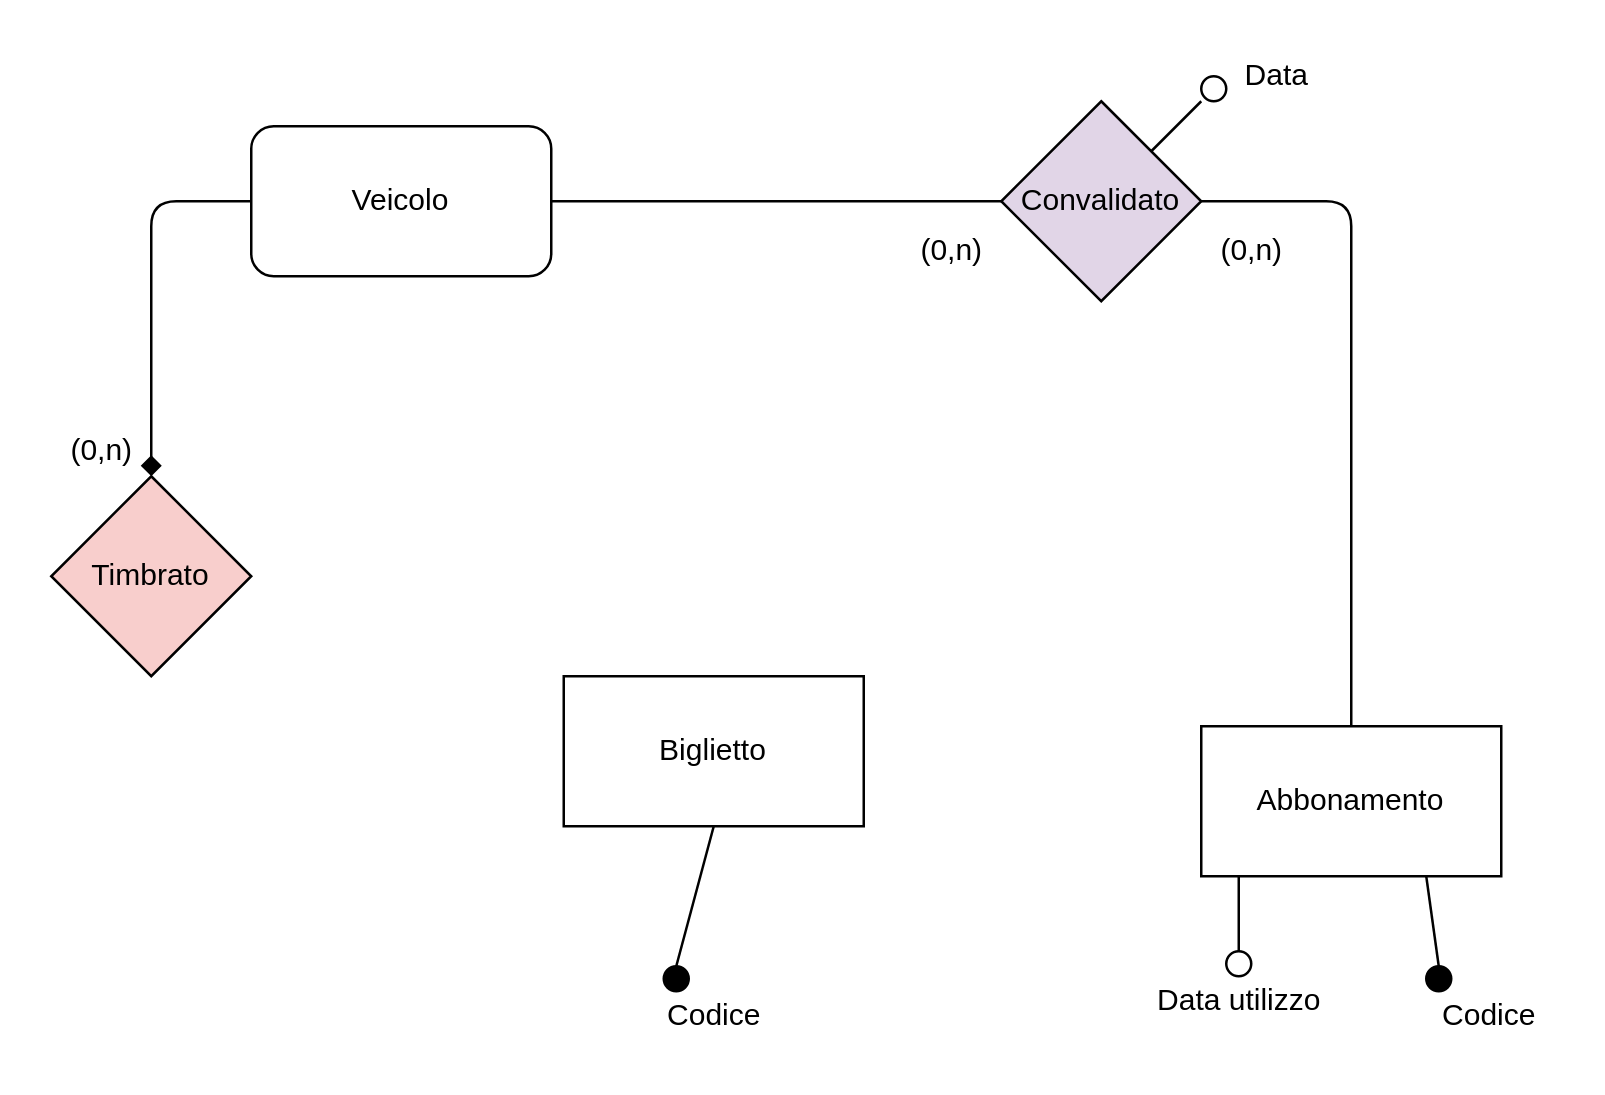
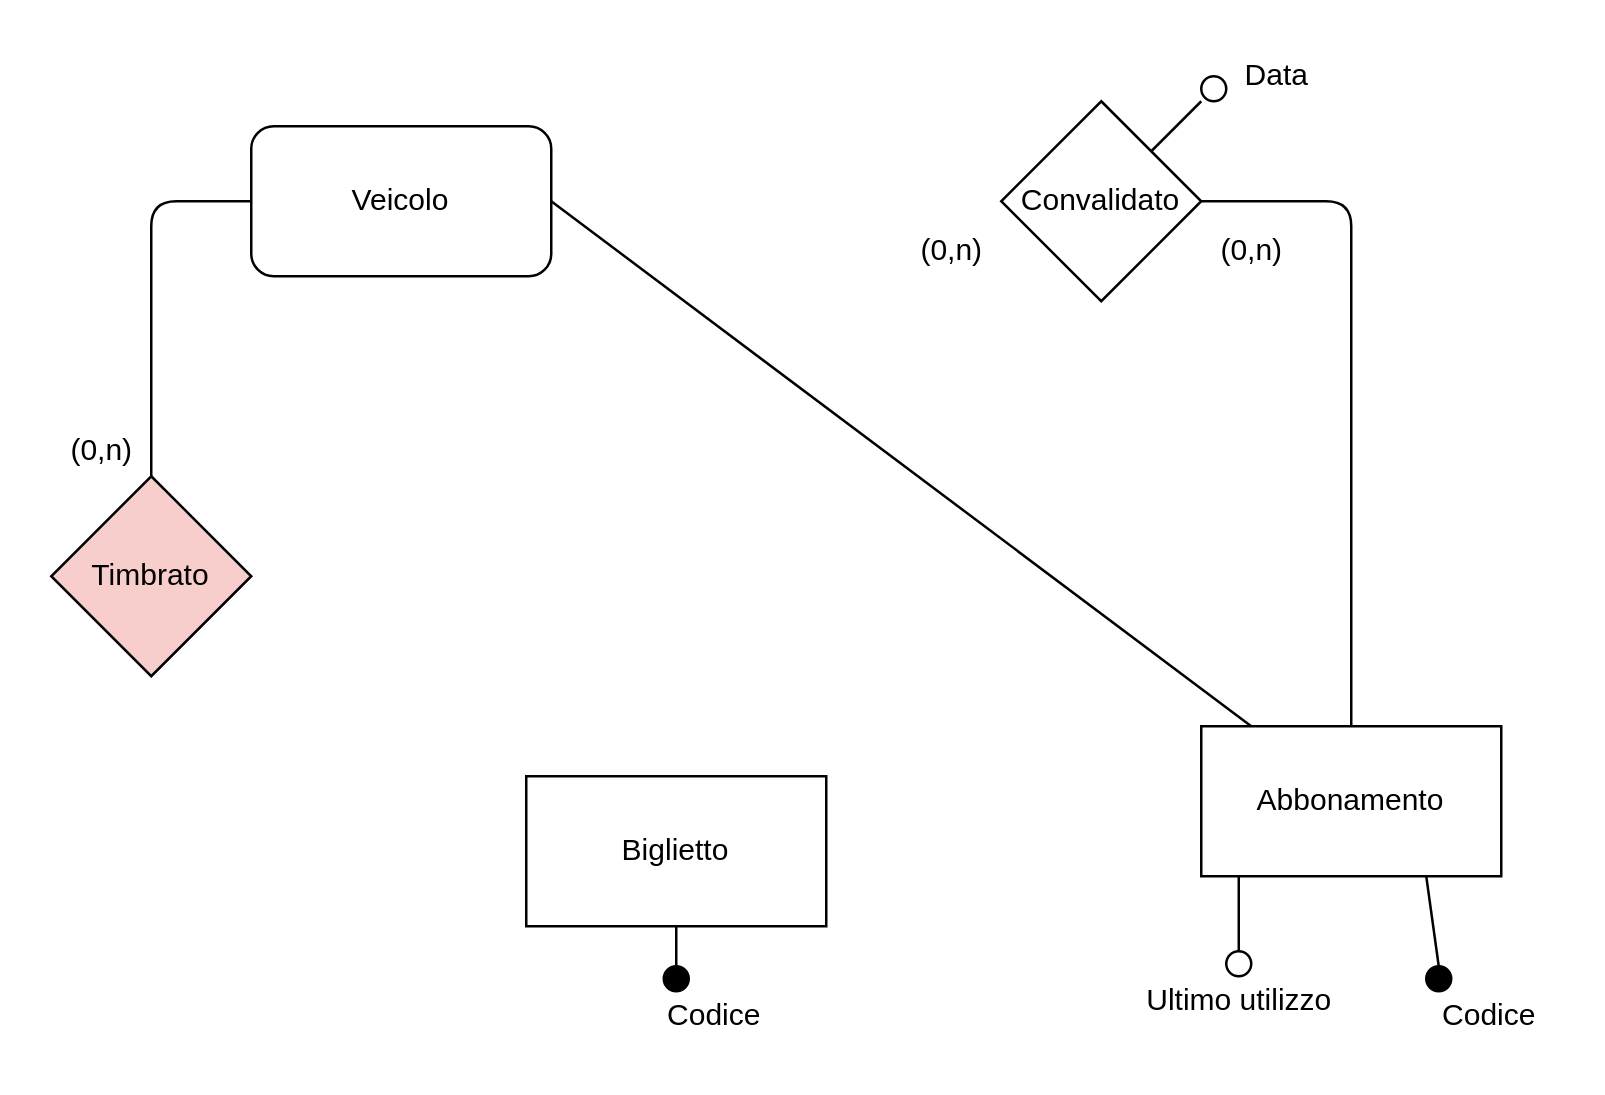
edge "Veicolo" -- "Convalidato": now "Veicolo" -- "Abbonamento"
node "Convalidato": fillcolor #e1d5e7 -> #ffffff
edge "Veicolo" -> "Timbrato": arrowhead diamond -> none
node "Biglietto": moved (714, 751) -> (676, 851)
node "Data utilizzo": label "Data utilizzo" -> "Ultimo utilizzo"
